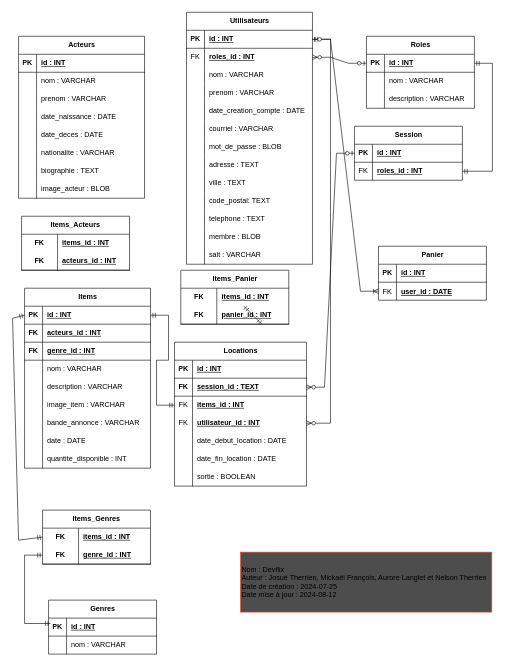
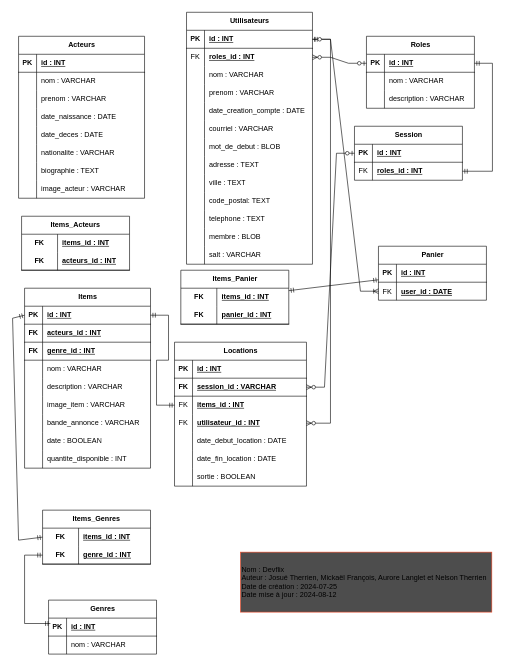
node "mot_de_passe : BLOB": label "mot_de_passe : BLOB" -> "mot_de_debut : BLOB"
node "image_acteur : BLOB": label "image_acteur : BLOB" -> "image_acteur : VARCHAR"
edge "Items_Panier" -- "panier_id : INT": now "Items_Panier" -- "Panier"
node "session_id : TEXT": label "session_id : TEXT" -> "session_id : VARCHAR"
node "date : DATE": label "date : DATE" -> "date : BOOLEAN"
